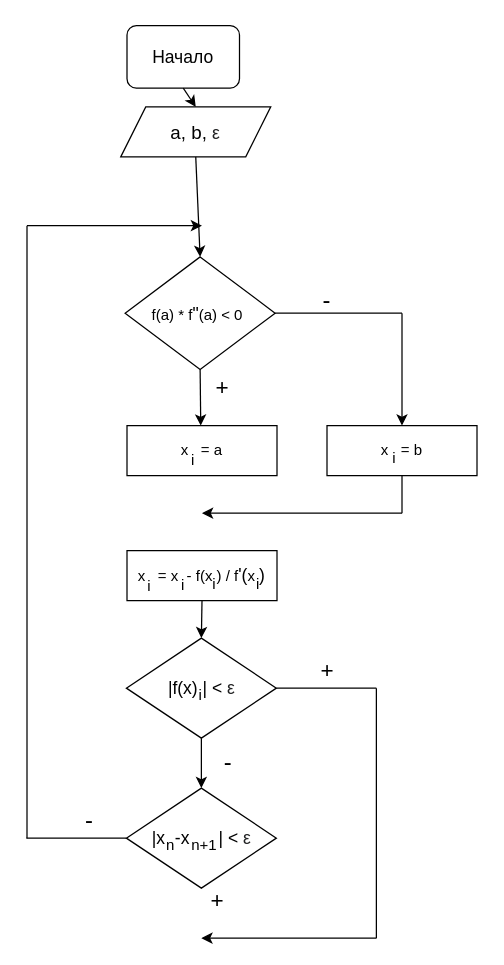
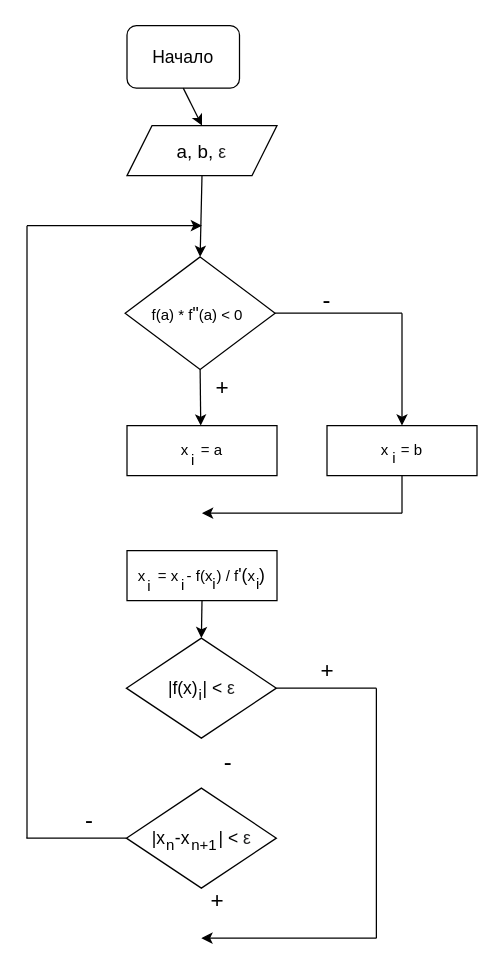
node "a, b, ε": moved (196, 132) -> (202, 151)
edge "|f(x) | < ε" -> "|x -x | < ε": removed
